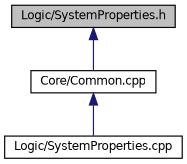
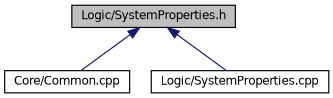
edge "Logic/SystemProperties.cpp" -> "Core/Common.cpp": now "Logic/SystemProperties.cpp" -> "Logic/SystemProperties.h"
